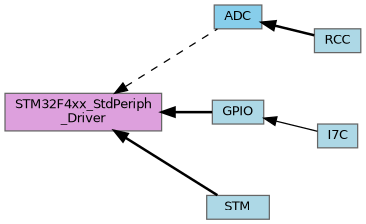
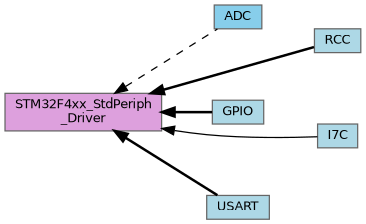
edge "RCC" -> "ADC": now "RCC" -> "STM32F4xx_StdPeriph _Driver"
edge "I7C" -> "GPIO": now "I7C" -> "STM32F4xx_StdPeriph _Driver"
node "STM": label "STM" -> "USART"
